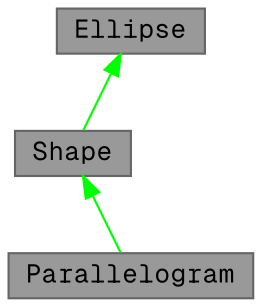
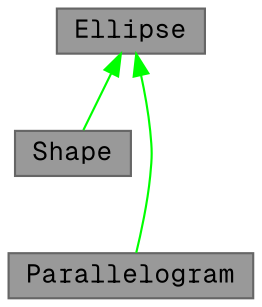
edge "Parallelogram" -> "Shape": now "Parallelogram" -> "Ellipse"
